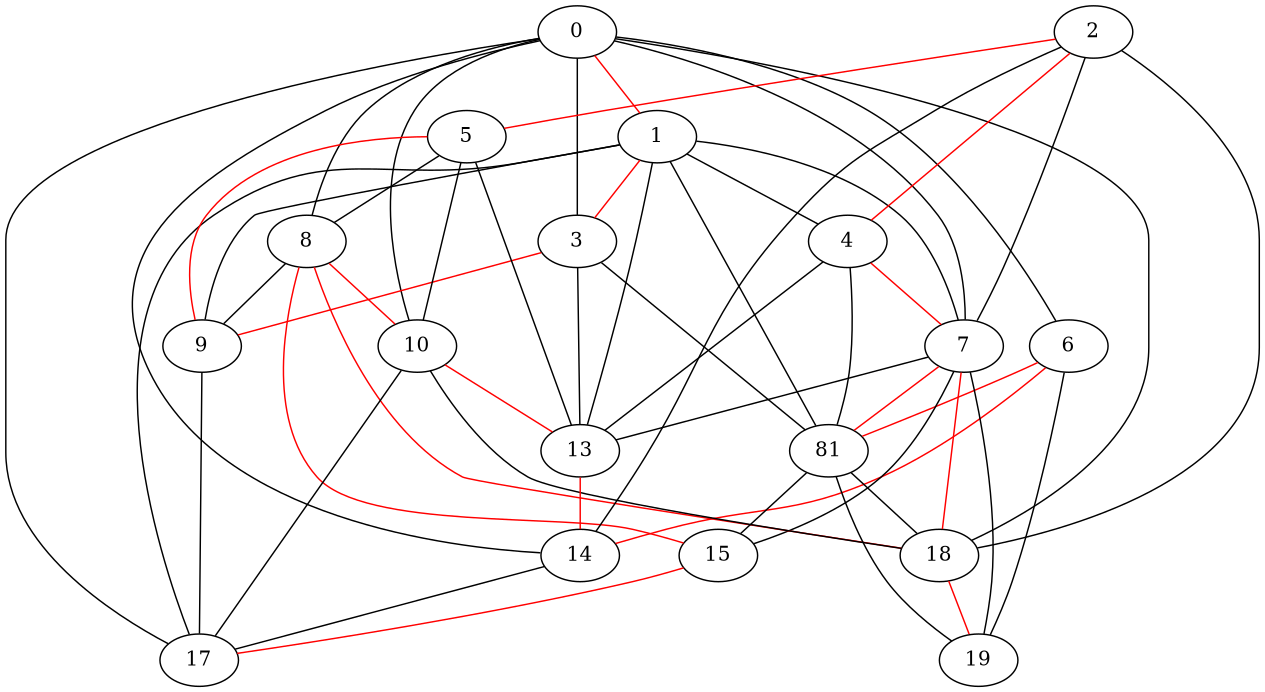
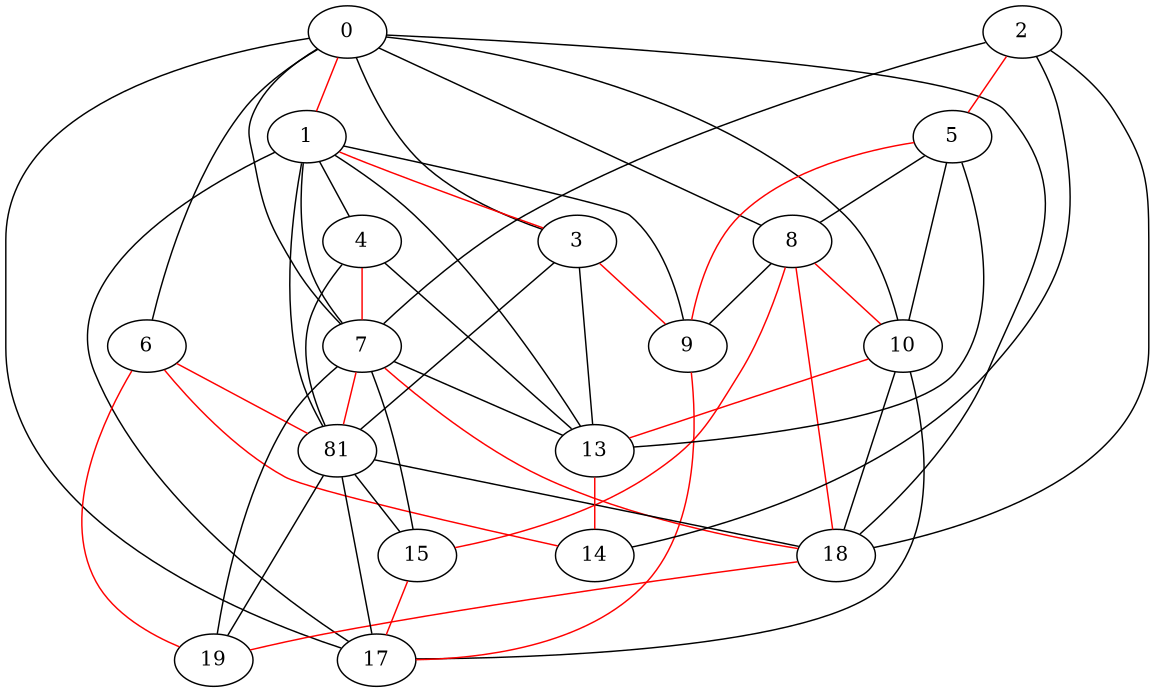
edge "2" -- "4": removed
edge "0" -- "14": removed
edge "6" -- "19": color black -> red
edge "9" -- "17": color black -> red
edge "14" -- "17": now "81" -- "17"
